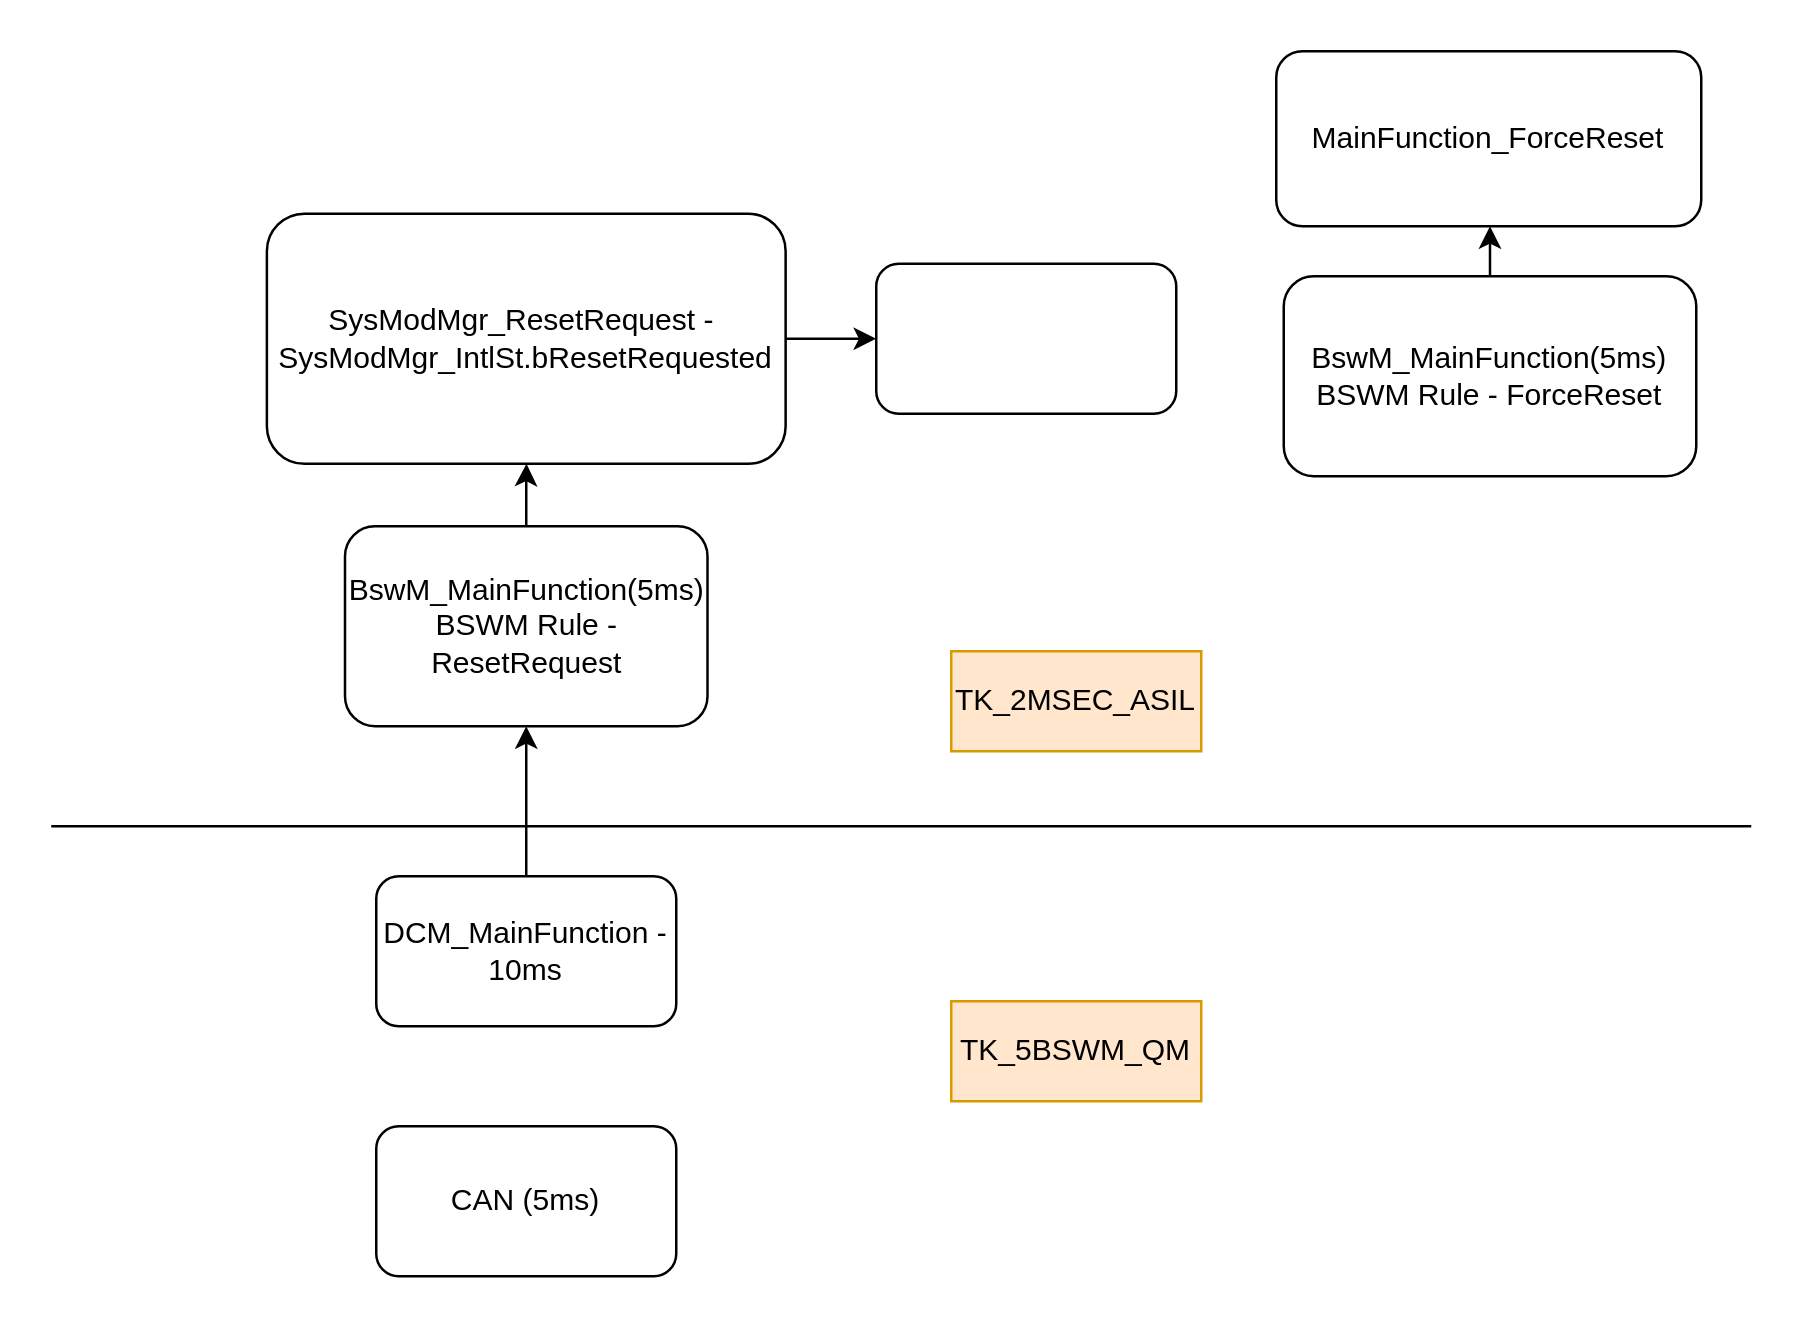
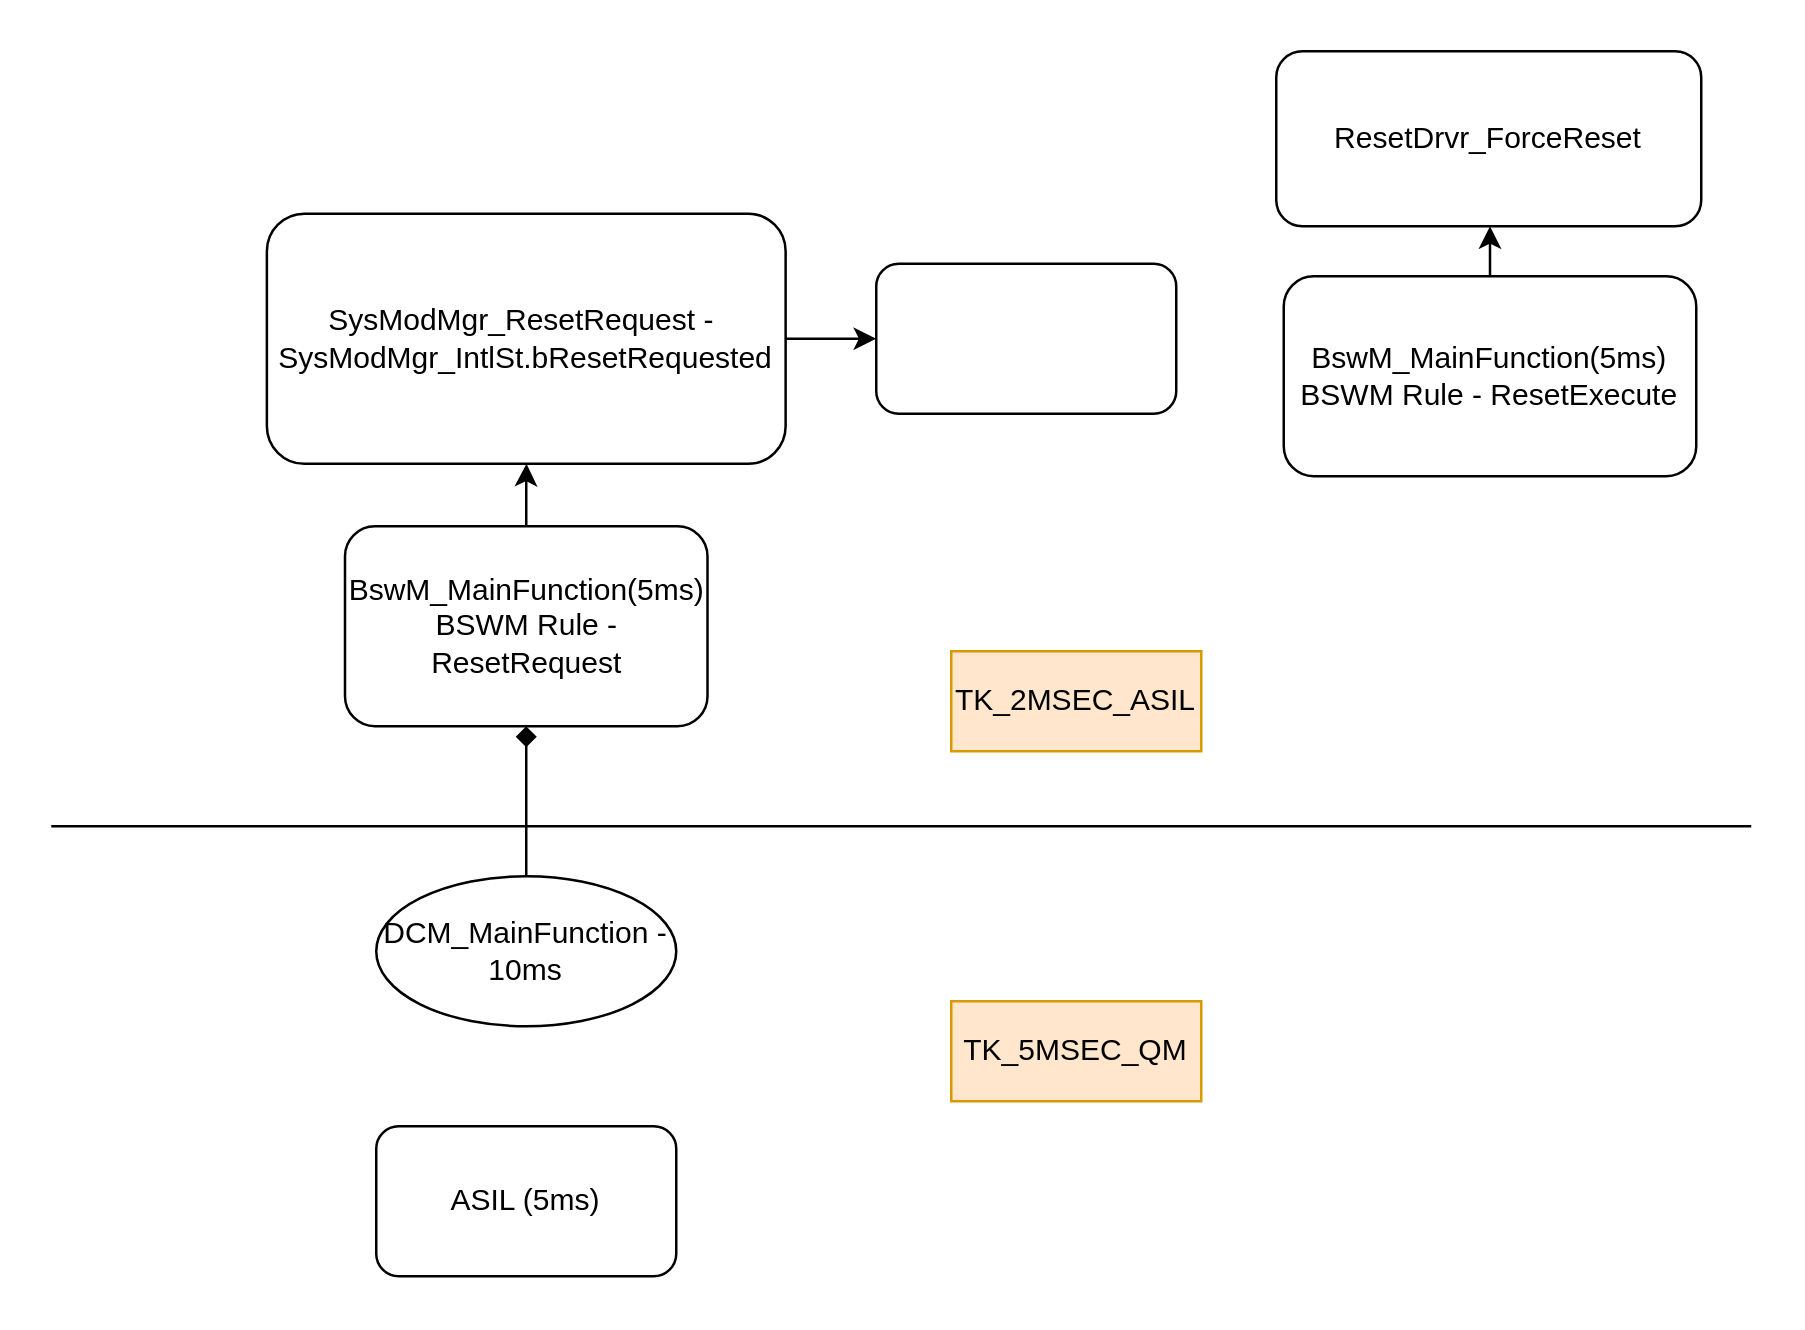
node "MainFunction_ForceReset": label "MainFunction_ForceReset" -> "ResetDrvr_ForceReset"
node "BswM_MainFunction(5ms) BSWM Rule - ForceReset": label "BswM_MainFunction(5ms) BSWM Rule - ForceReset" -> "BswM_MainFunction(5ms) BSWM Rule - ResetExecute"
edge "DCM_MainFunction - 10ms" -> "BswM_MainFunction(5ms) BSWM Rule - ResetRequest": arrowhead classic -> diamond
node "DCM_MainFunction - 10ms": shape rounded rectangle -> ellipse
node "TK_5BSWM_QM": label "TK_5BSWM_QM" -> "TK_5MSEC_QM"
node "CAN (5ms)": label "CAN (5ms)" -> "ASIL (5ms)"
